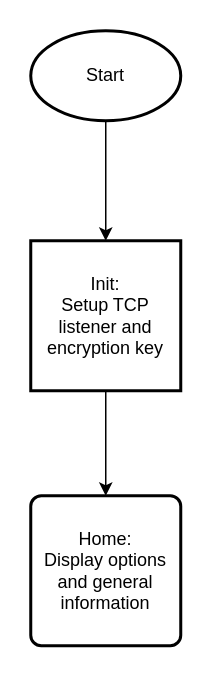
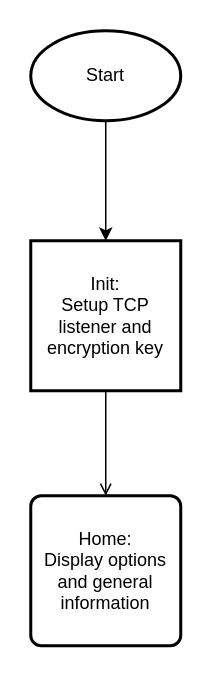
edge "Init: Setup TCP listener and encryption key" -> "Home: Display options and general information": arrowhead classic -> open
